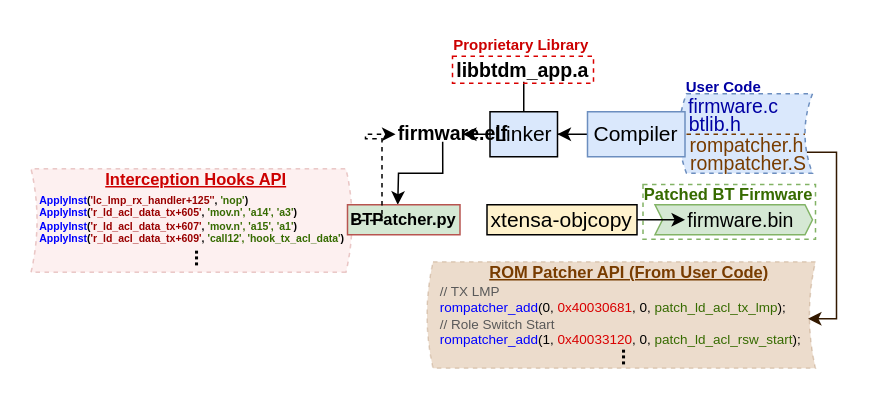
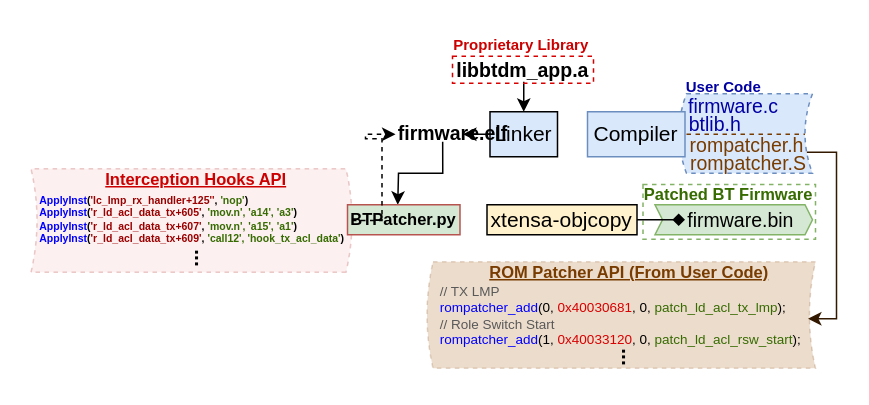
edge "libbtdm_app.a" -- "Linker": arrowhead none -> classic
edge "Compiler" -> "Linker": removed
edge "xtensa-objcopy" -> "firmware.bin": arrowhead classic -> diamond
